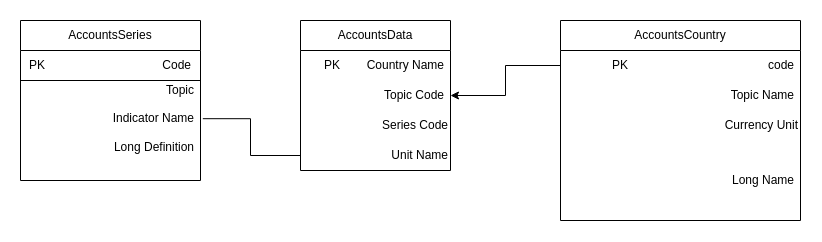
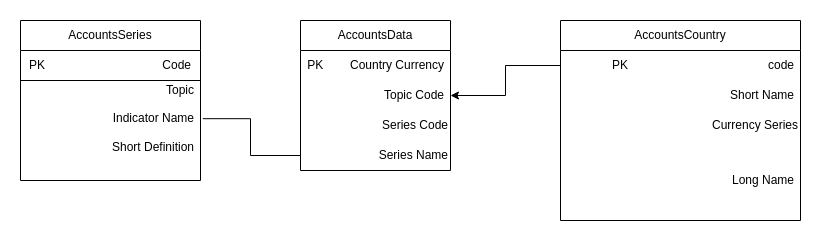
node "PK Country Name": label "PK Country Name" -> "PK Country Currency"
node "Topic Name": label "Topic Name" -> "Short Name"
node "Currency Unit": label "Currency Unit" -> "Currency Series"
node "Topic Indicator Name Long Definition": label "Topic Indicator Name Long Definition" -> "Topic Indicator Name Short Definition"
node "Unit Name": label "Unit Name" -> "Series Name"
